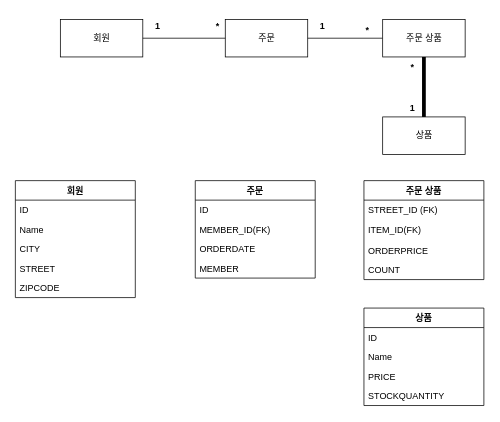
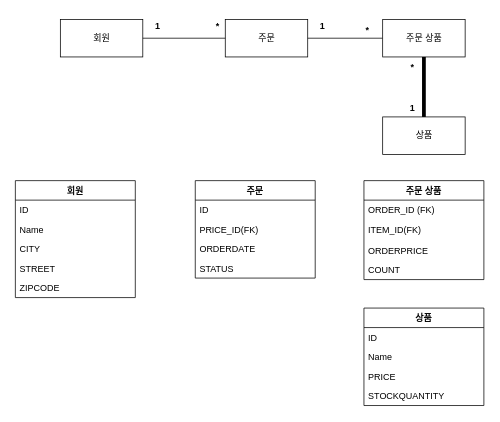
node "STREET_ID (FK)": label "STREET_ID (FK)" -> "ORDER_ID (FK)"
node "MEMBER_ID(FK)": label "MEMBER_ID(FK)" -> "PRICE_ID(FK)"
node "MEMBER": label "MEMBER" -> "STATUS"
